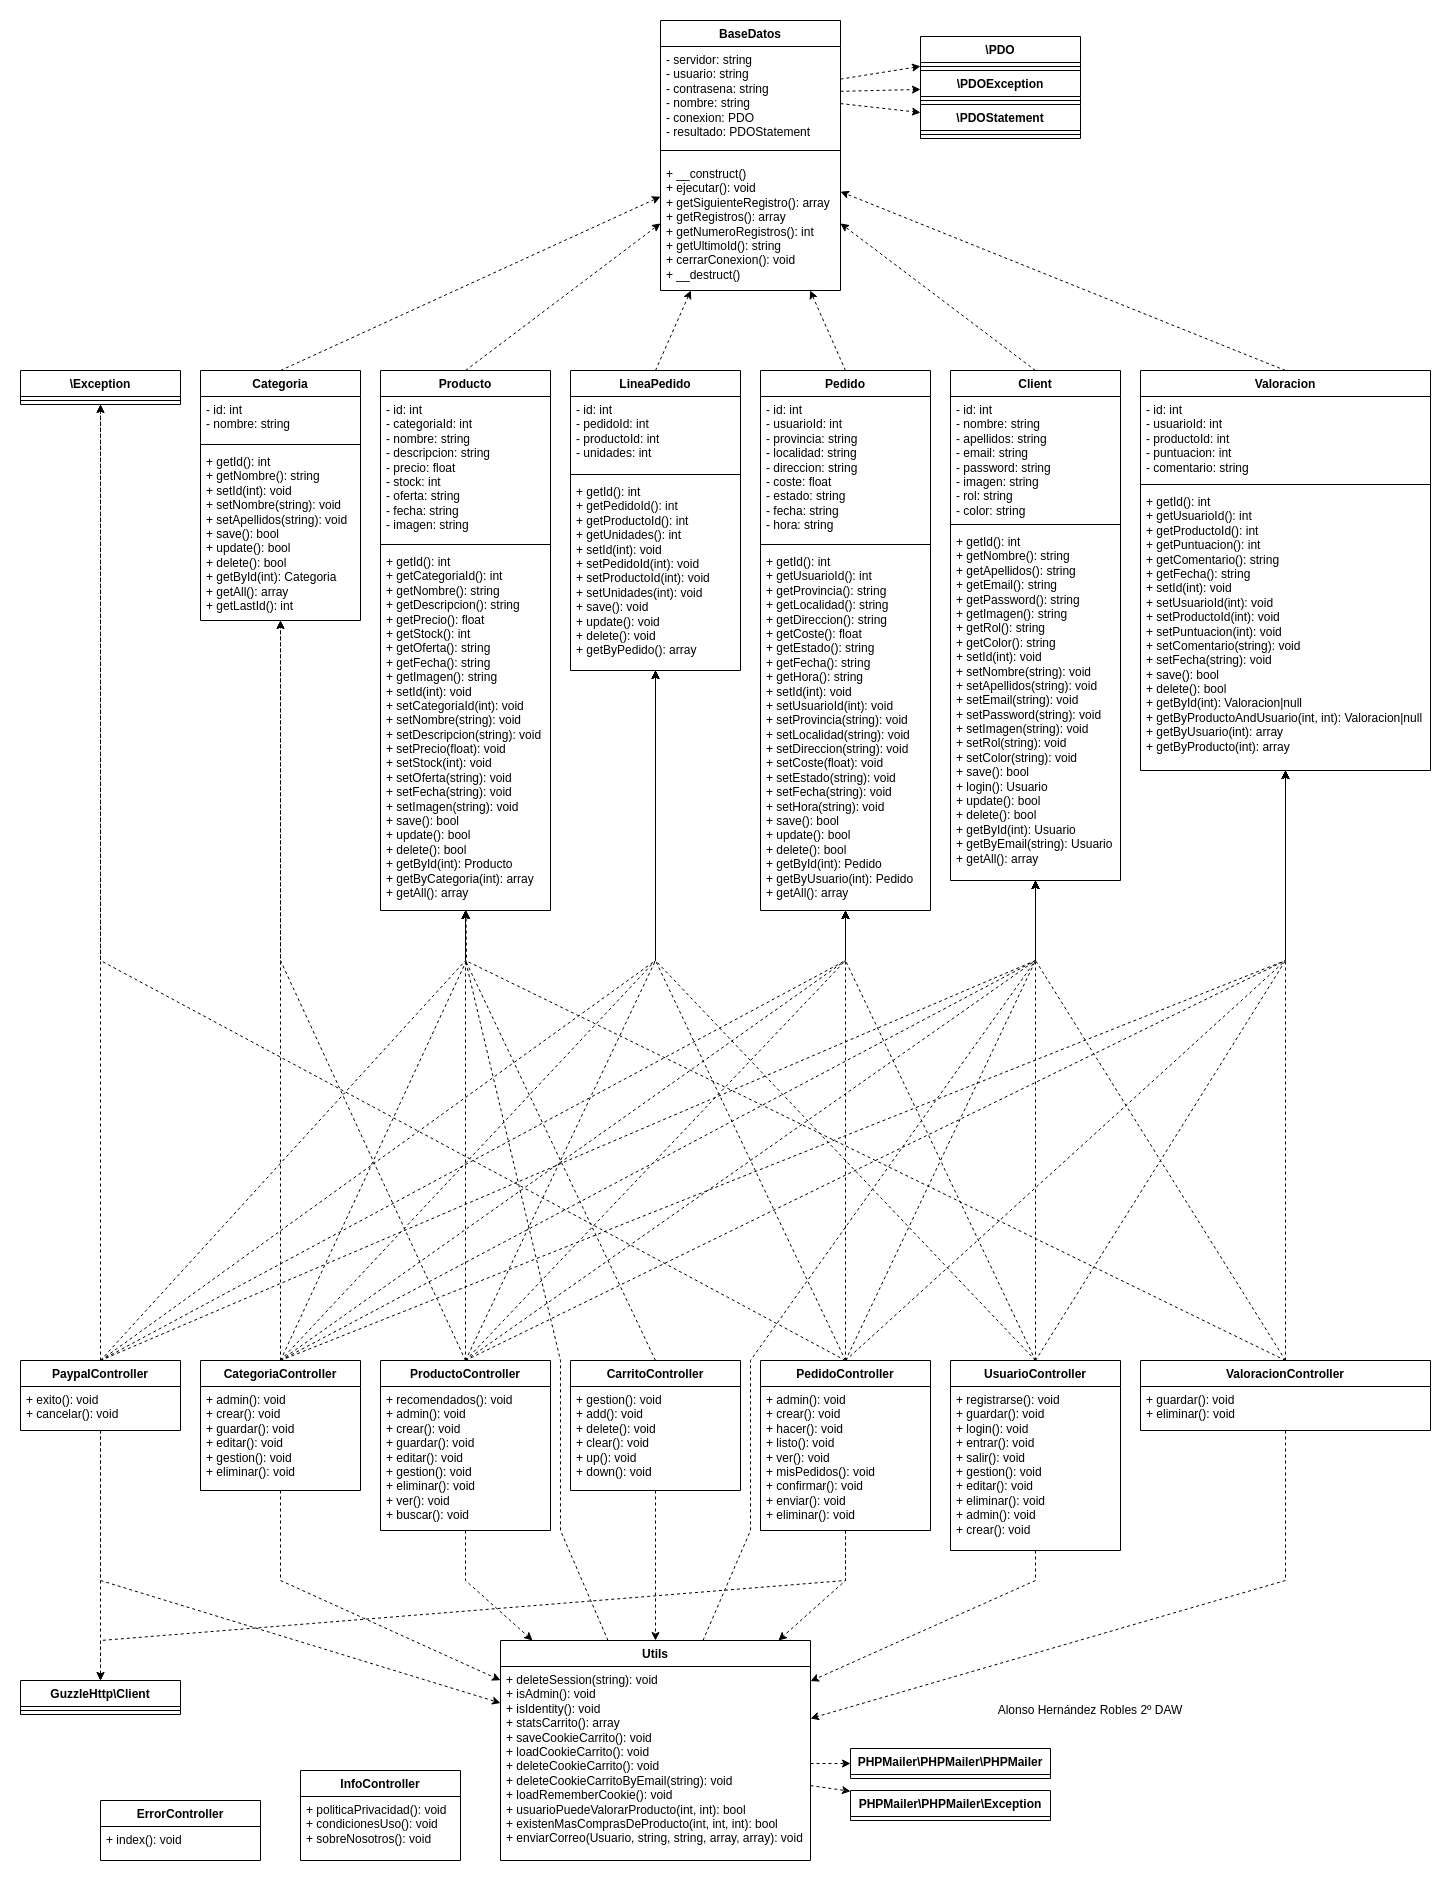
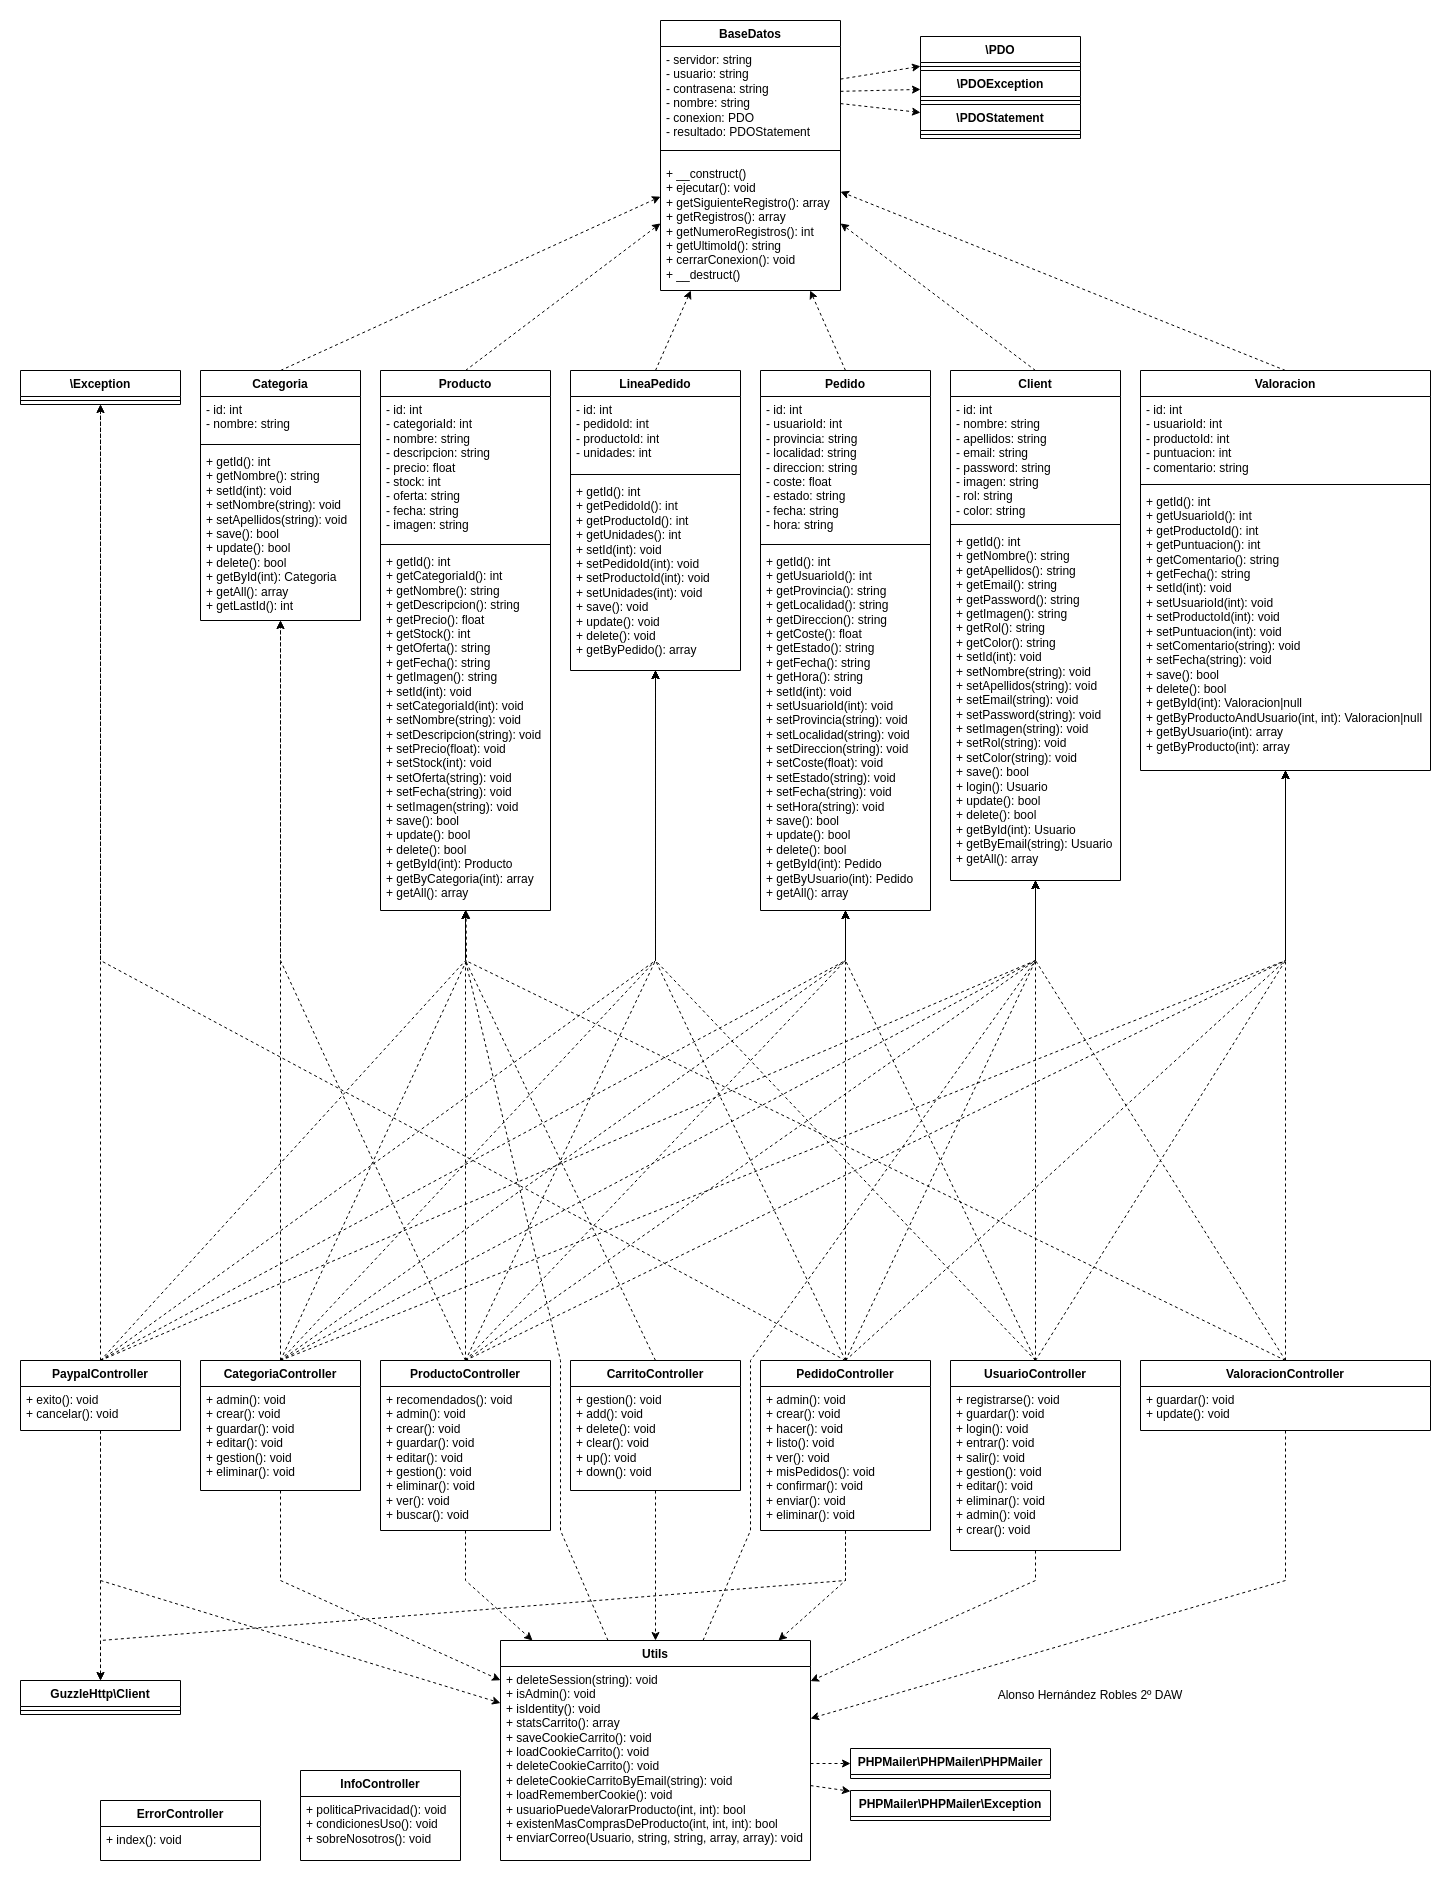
node "+ guardar(): void + eliminar(): void": label "+ guardar(): void + eliminar(): void" -> "+ guardar(): void + update(): void"
node "Alonso Hernández Robles 2º DAW": moved (1091, 1711) -> (1091, 1696)
